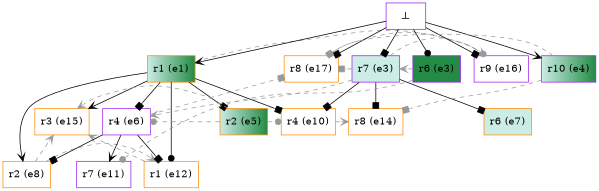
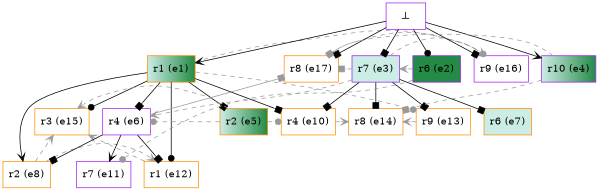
node "r6 (e3)": label "r6 (e3)" -> "r6 (e2)"
edge "r4 (e6)" -> "r8 (e17)": style dashed -> solid
edge "r1 (e1)" -> "r3 (e15)": arrowhead vee -> dot
node "r9 (e13)": added
